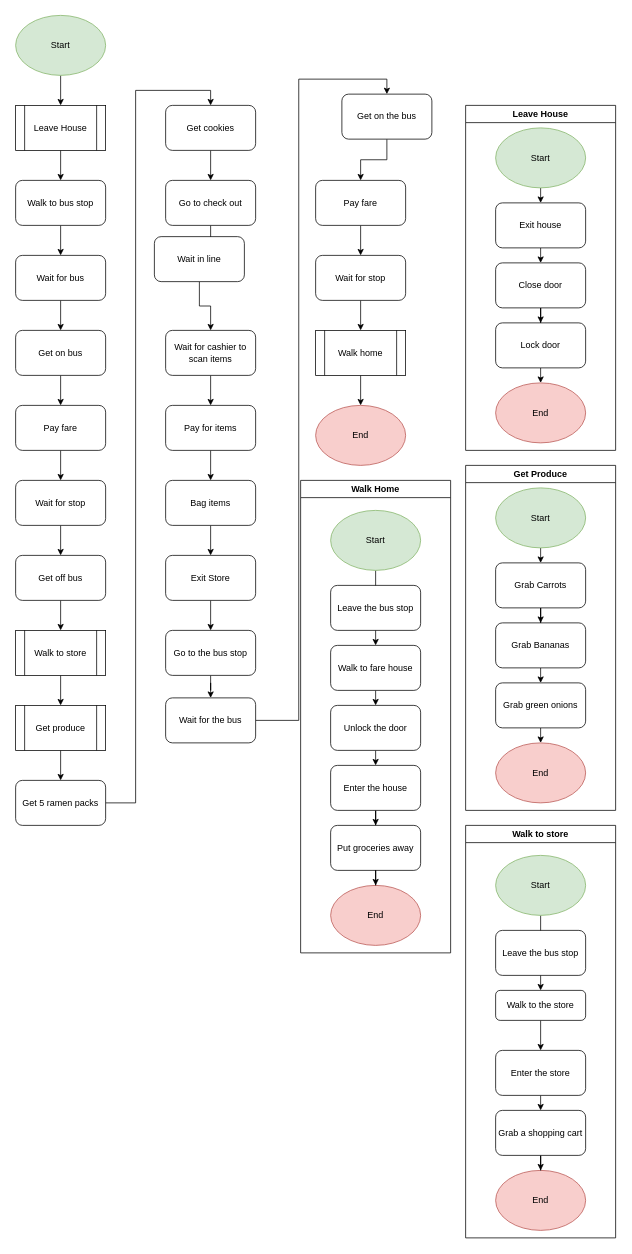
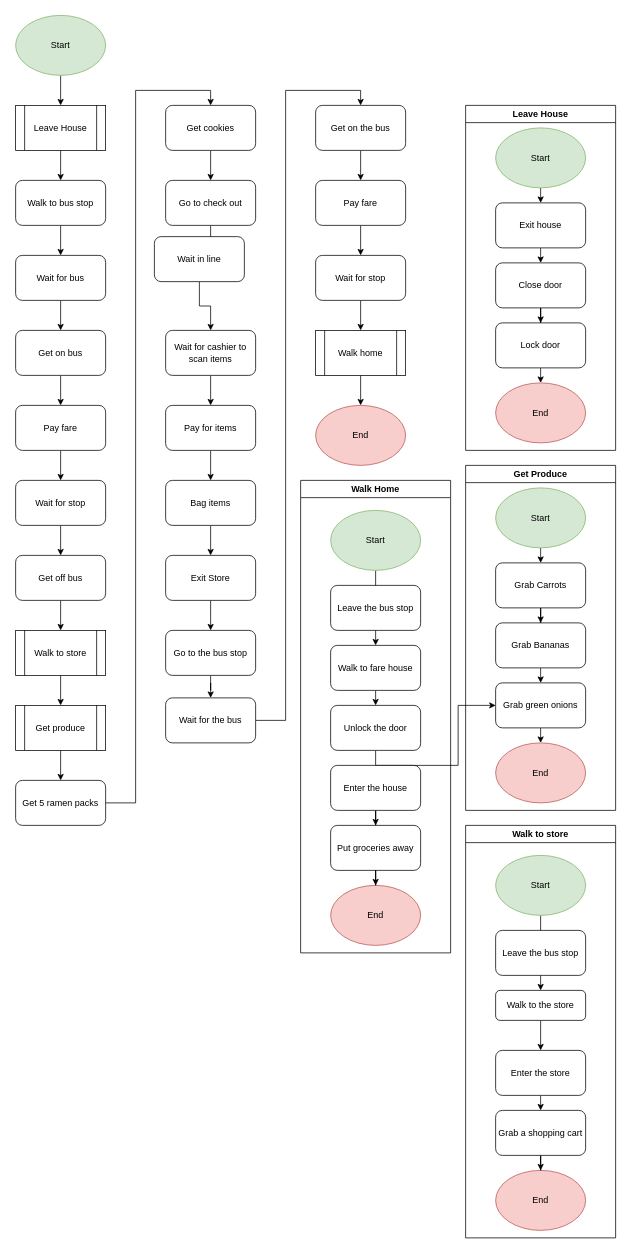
node "Get on the bus": moved (387, 117) -> (360, 128)
edge "Unlock the door" -> "Enter the house": now "Unlock the door" -> "Grab green onions"
